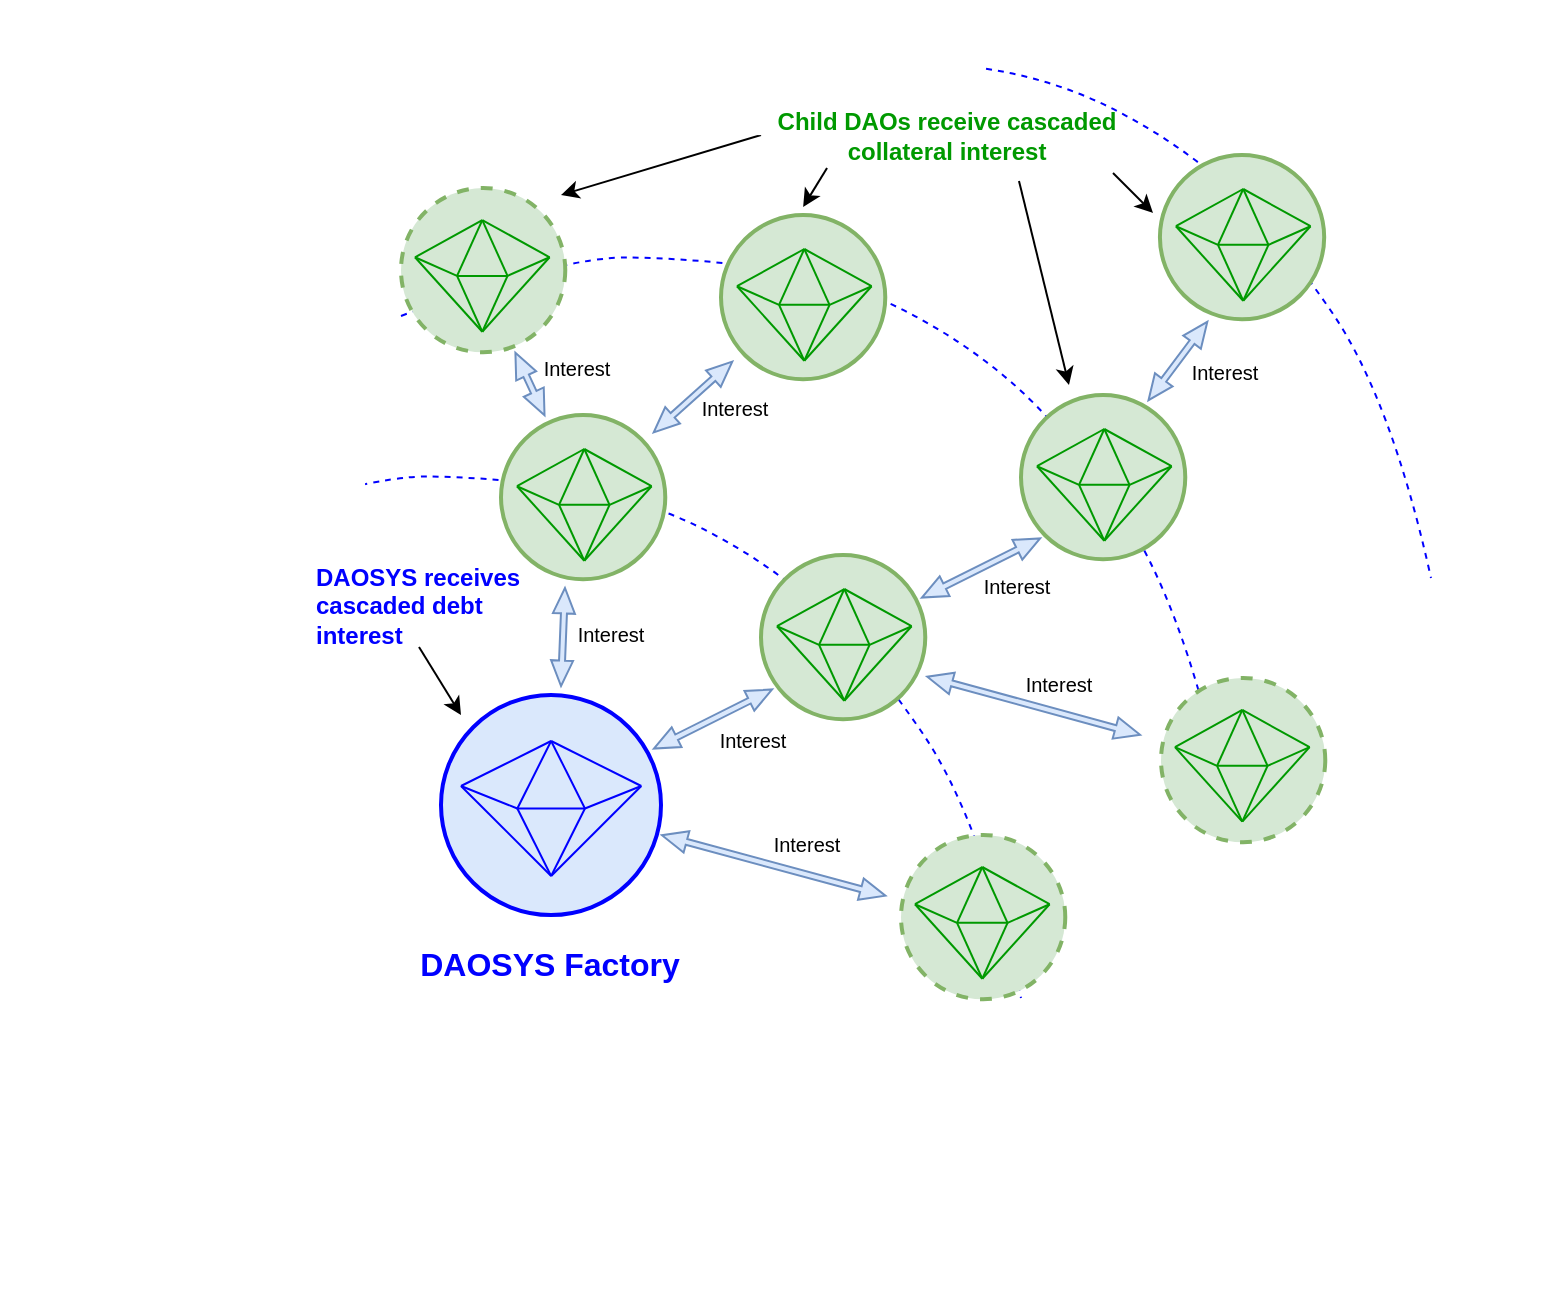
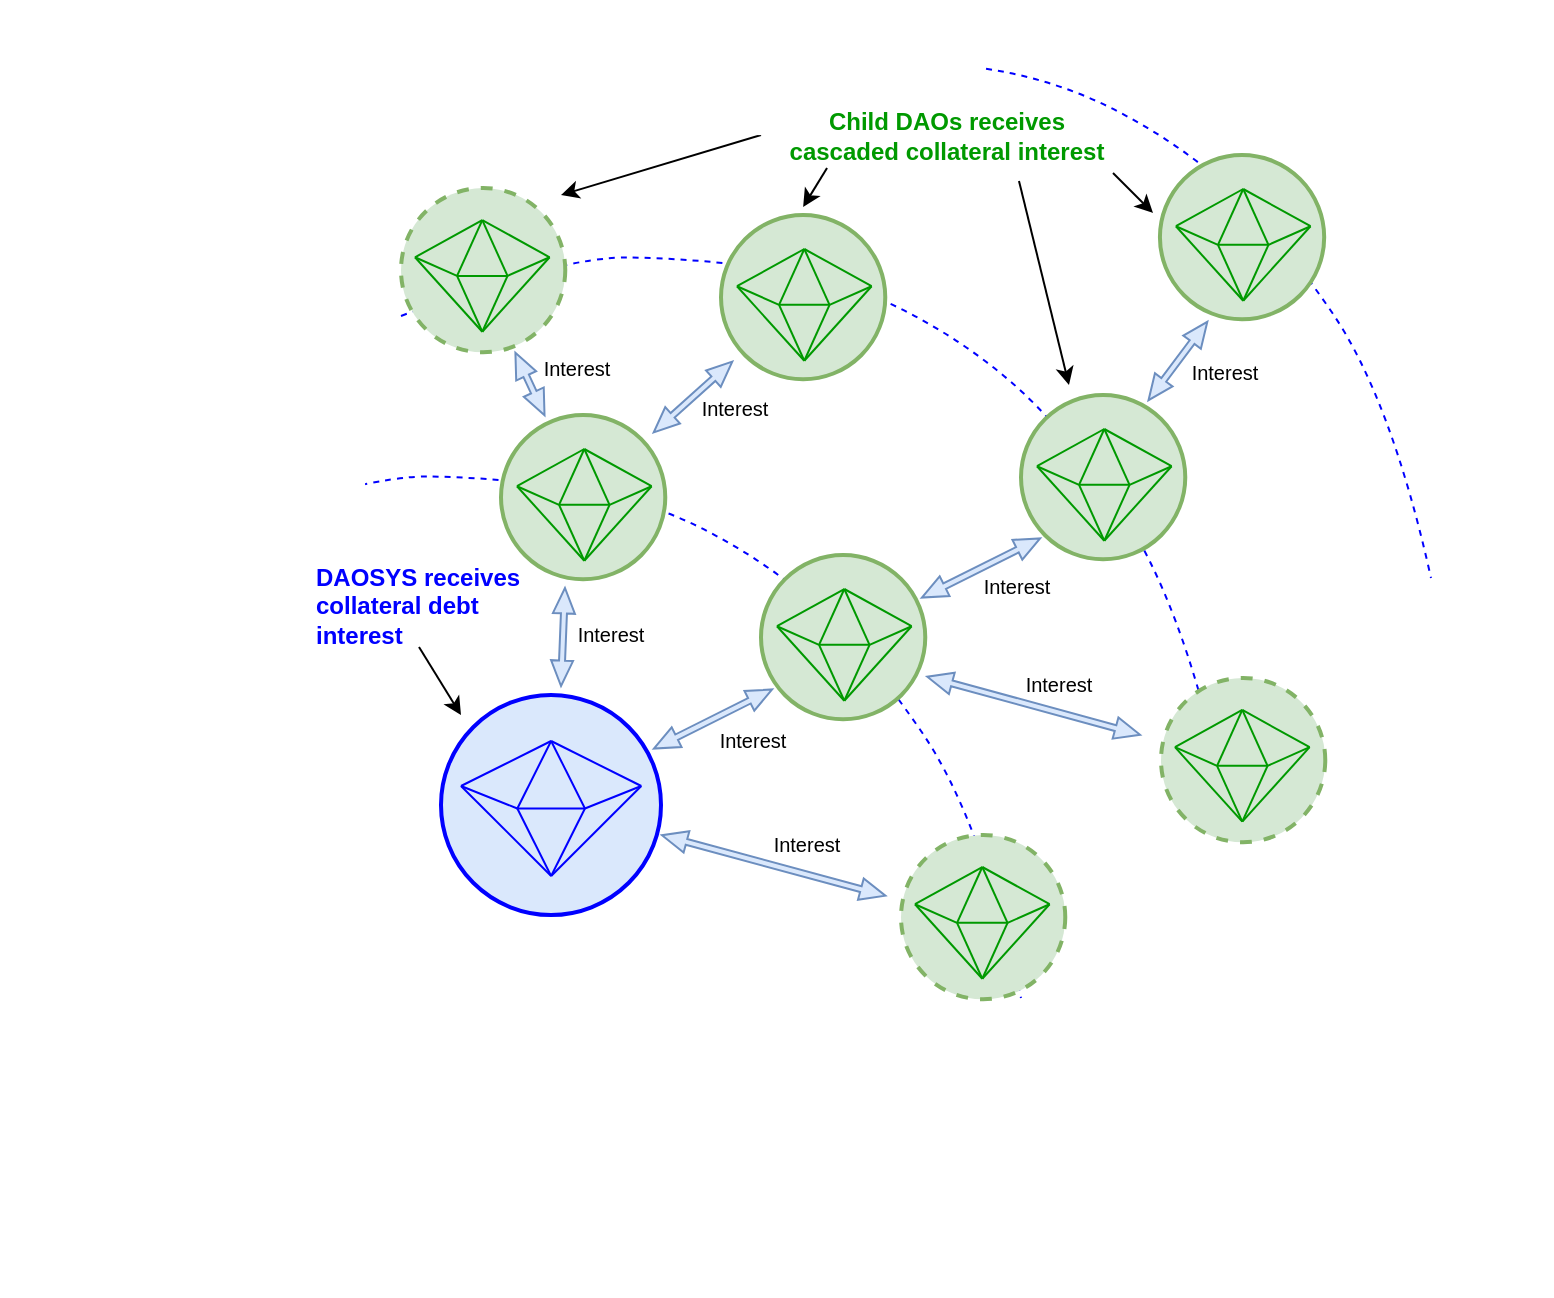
node "Child DAOs receive cascaded collateral interest": label "Child DAOs receive cascaded collateral interest" -> "Child DAOs receives cascaded collateral interest"
node "DAOSYS receives cascaded debt interest": label "DAOSYS receives cascaded debt interest" -> "DAOSYS receives collateral debt interest"
node "DAOSYS Factory": removed
